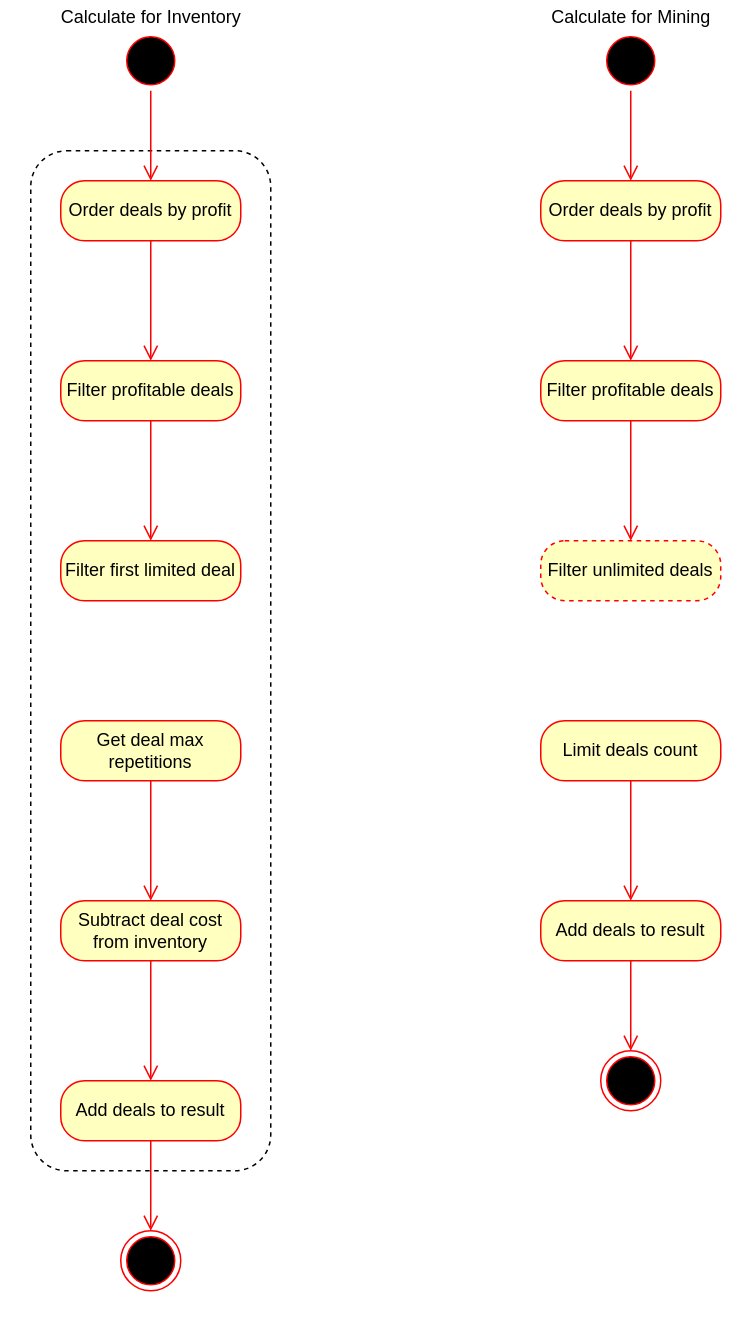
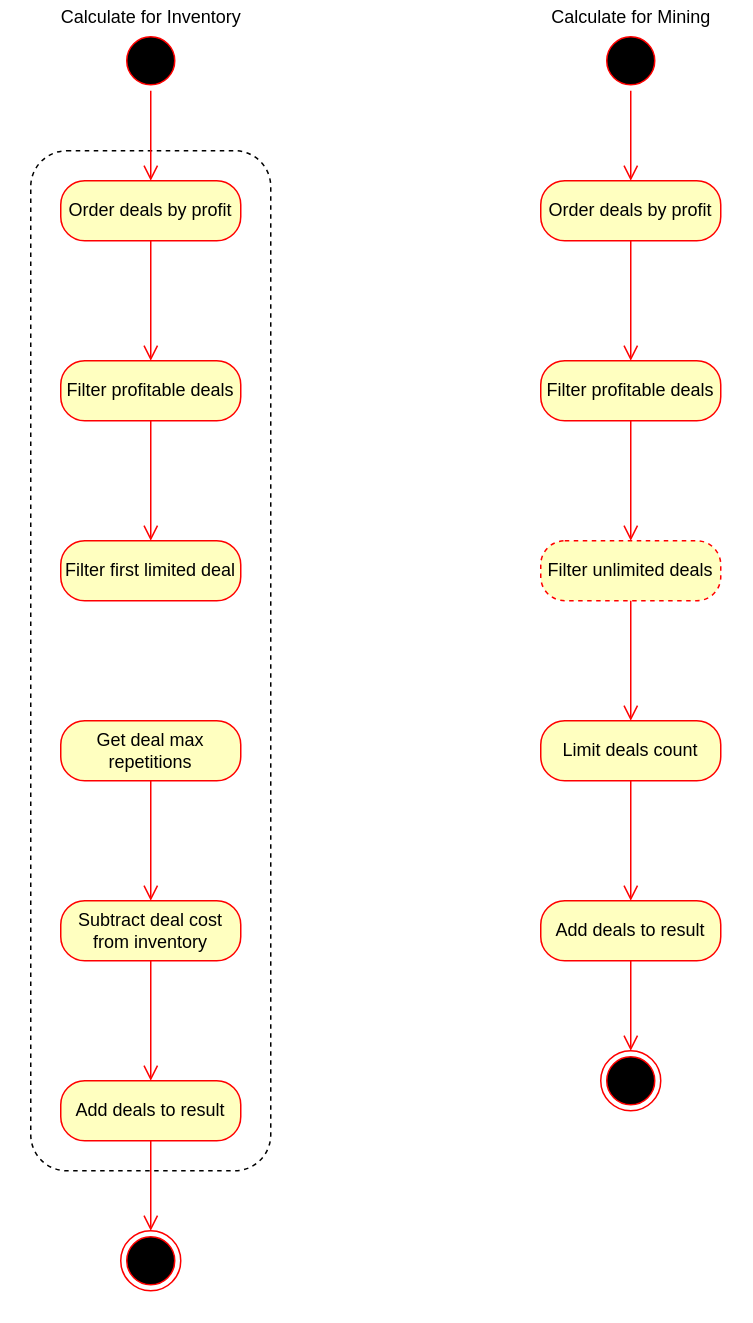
edge "Filter unlimited deals" -> "Limit deals count": added
